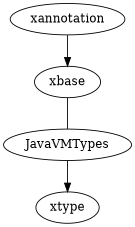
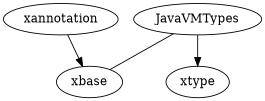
edge "xbase" -> "JavaVMTypes": reversed
